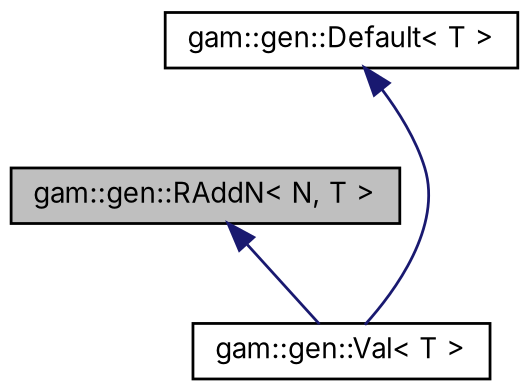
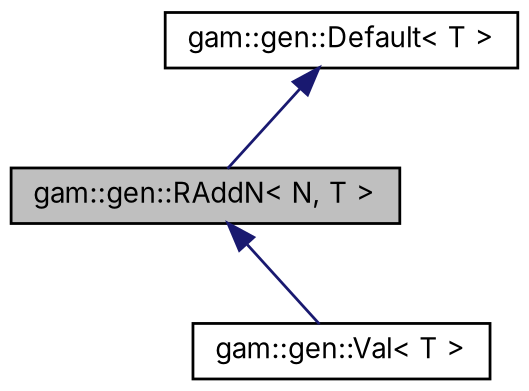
edge "gam::gen::Val< T >" -> "gam::gen::Default< T >": now "gam::gen::RAddN< N, T >" -> "gam::gen::Default< T >"
